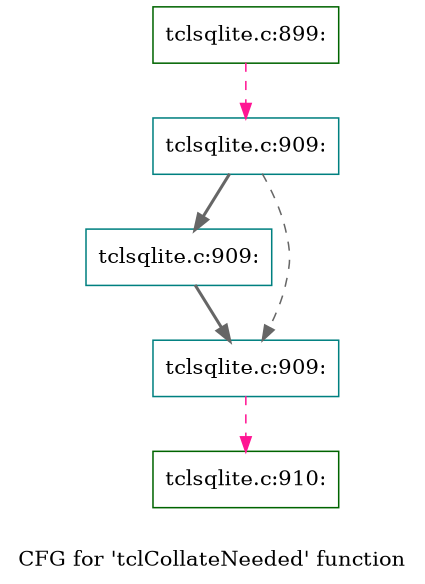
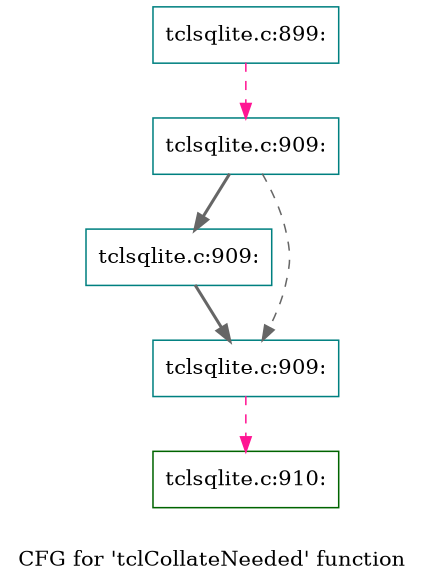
node "tclsqlite.c:899:": color darkgreen -> teal
